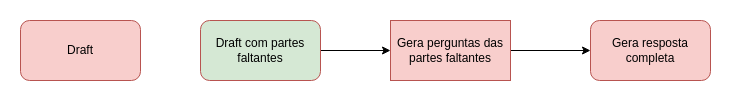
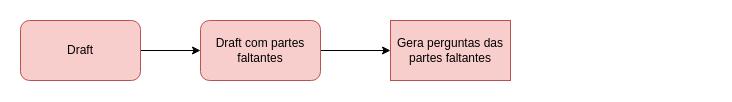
edge "Draft" -> "Draft com partes faltantes": added
node "Draft com partes faltantes": fillcolor #d5e8d4 -> #f8cecc
edge "Gera perguntas das partes faltantes" -> "Gera resposta completa": removed
node "Gera resposta completa": removed
